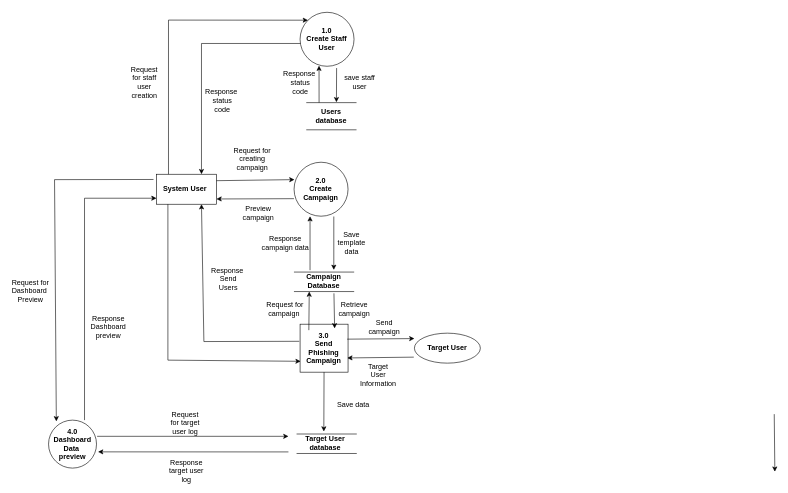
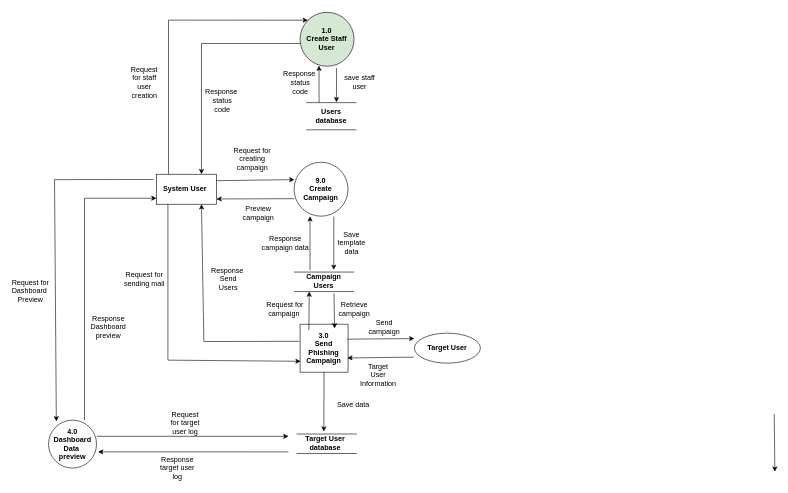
node "1.0 Create Staff User": fillcolor #ffffff -> #d5e8d4
node "2.0 Create Campaign": label "2.0 Create Campaign" -> "9.0 Create Campaign"
node "Request for sending mail": added
node "Campaign Database": label "Campaign Database" -> "Campaign Users"
node "Response target user log": moved (186, 471) -> (177, 468)
